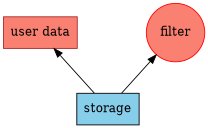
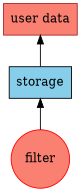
edge "storage" -> "filter": reversed
